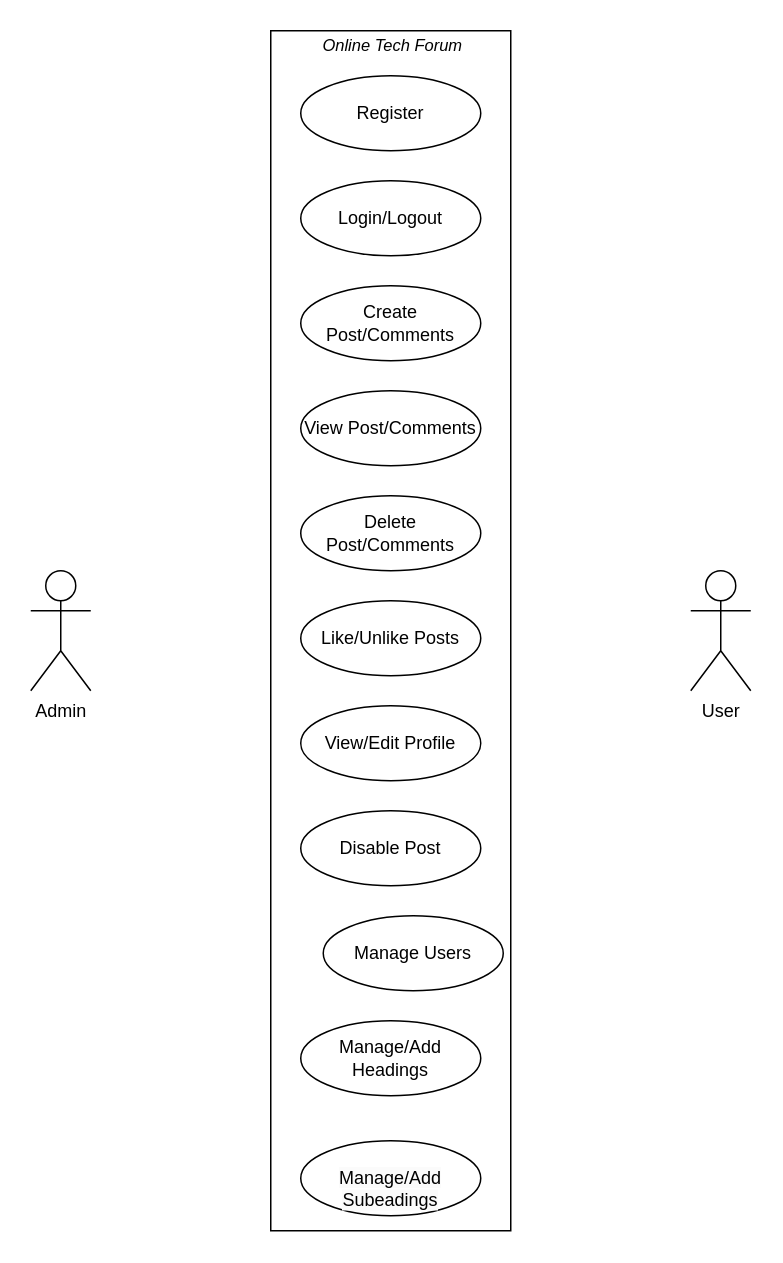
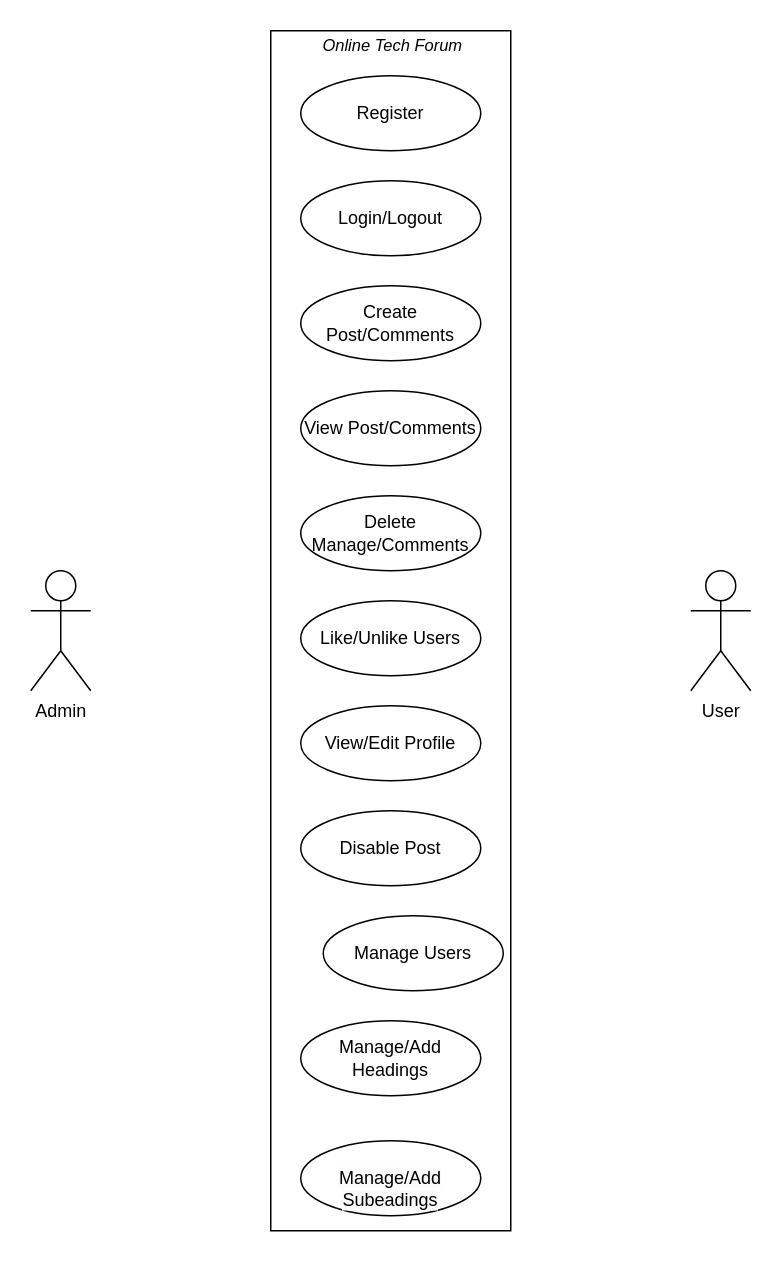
node "Delete Post/Comments": label "Delete Post/Comments" -> "Delete Manage/Comments"
node "Like/Unlike Posts": label "Like/Unlike Posts" -> "Like/Unlike Users"
